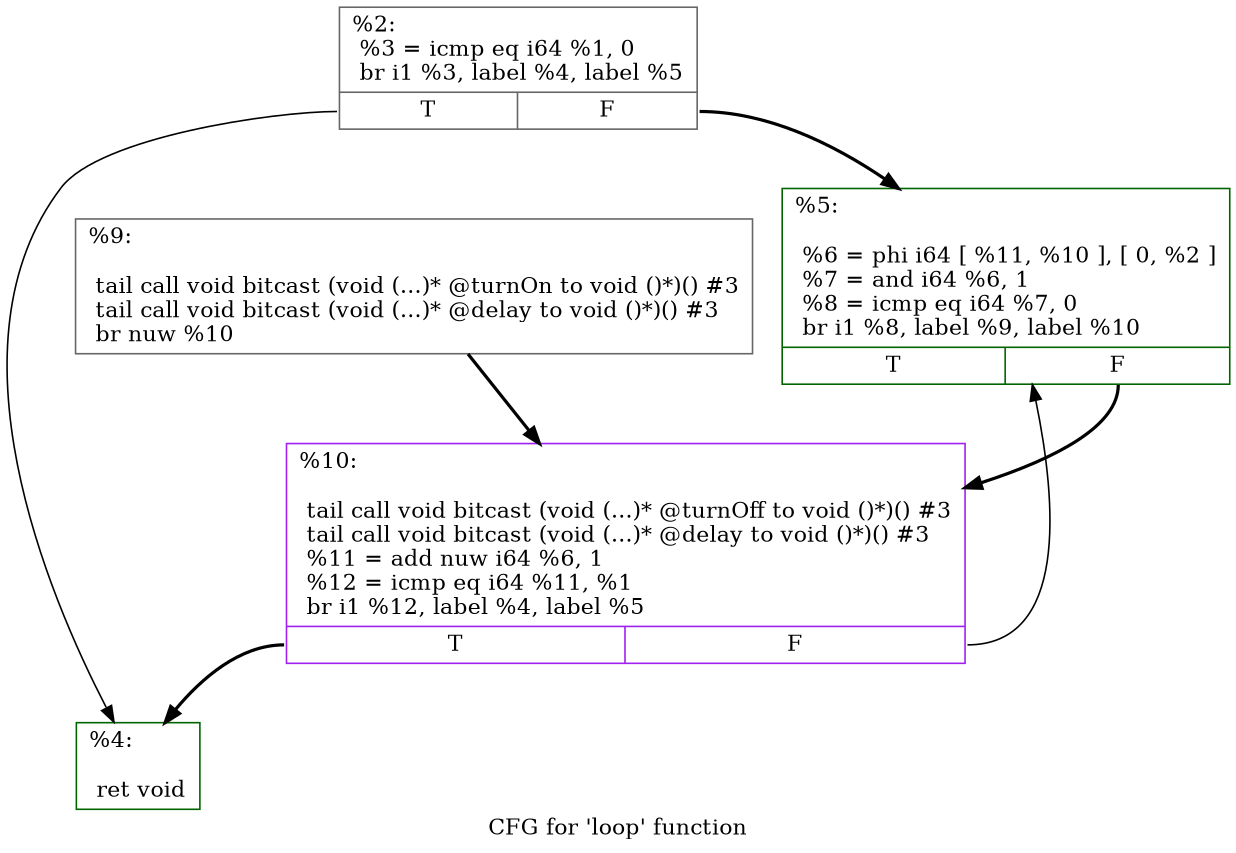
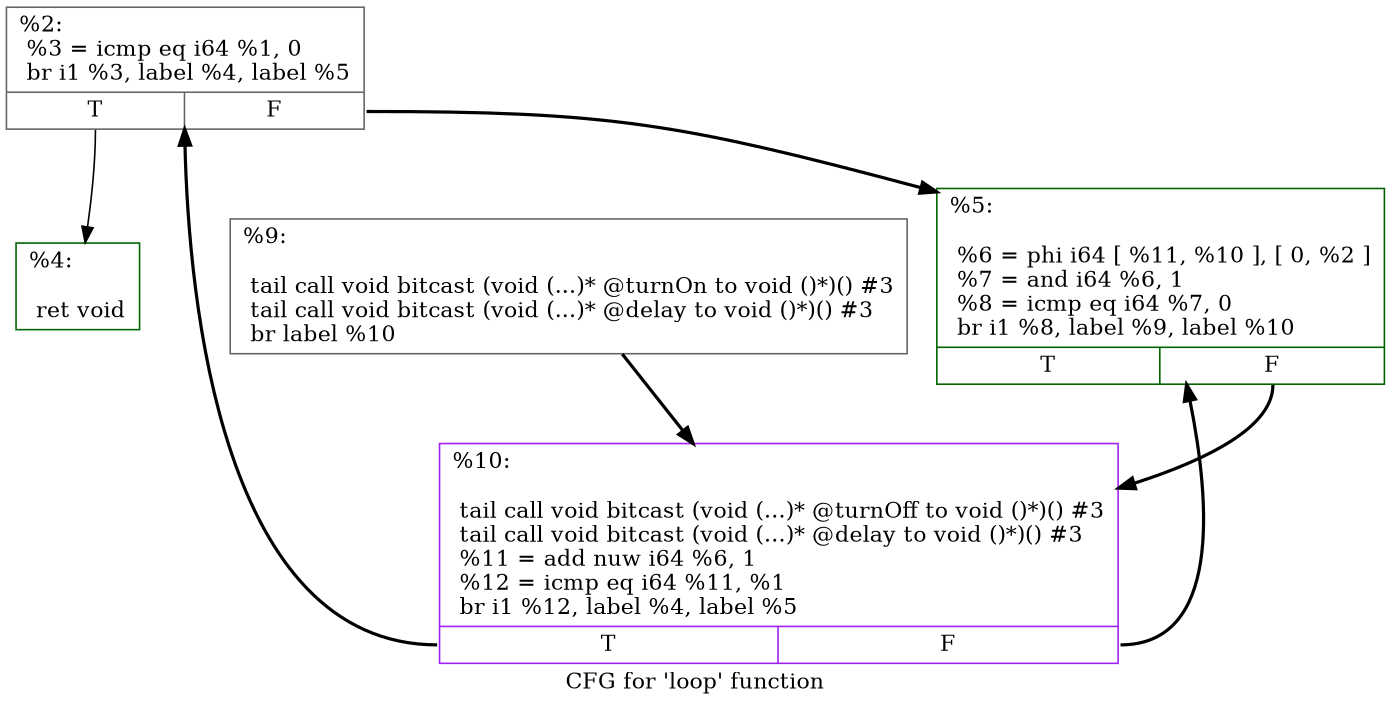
node "%9:": text "br nuw %10" -> "br label %10"
edge "%10:" -> "%5:": style solid -> bold
edge "%10:" -> "%4:": now "%10:" -> "%2:"
